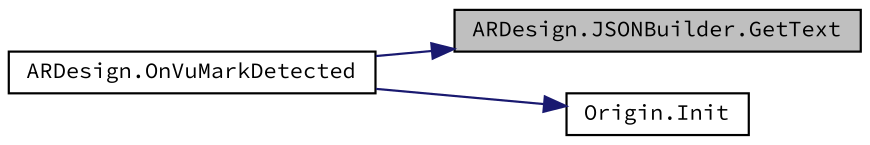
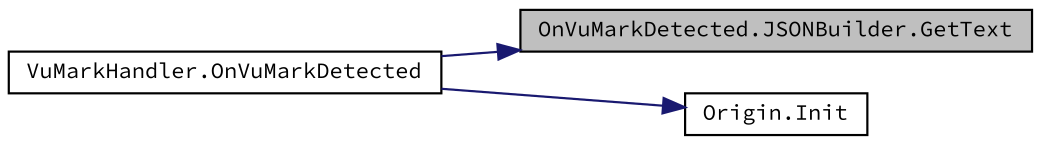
node "ARDesign.JSONBuilder.GetText": label "ARDesign.JSONBuilder.GetText" -> "OnVuMarkDetected.JSONBuilder.GetText"
node "ARDesign.OnVuMarkDetected": label "ARDesign.OnVuMarkDetected" -> "VuMarkHandler.OnVuMarkDetected"
